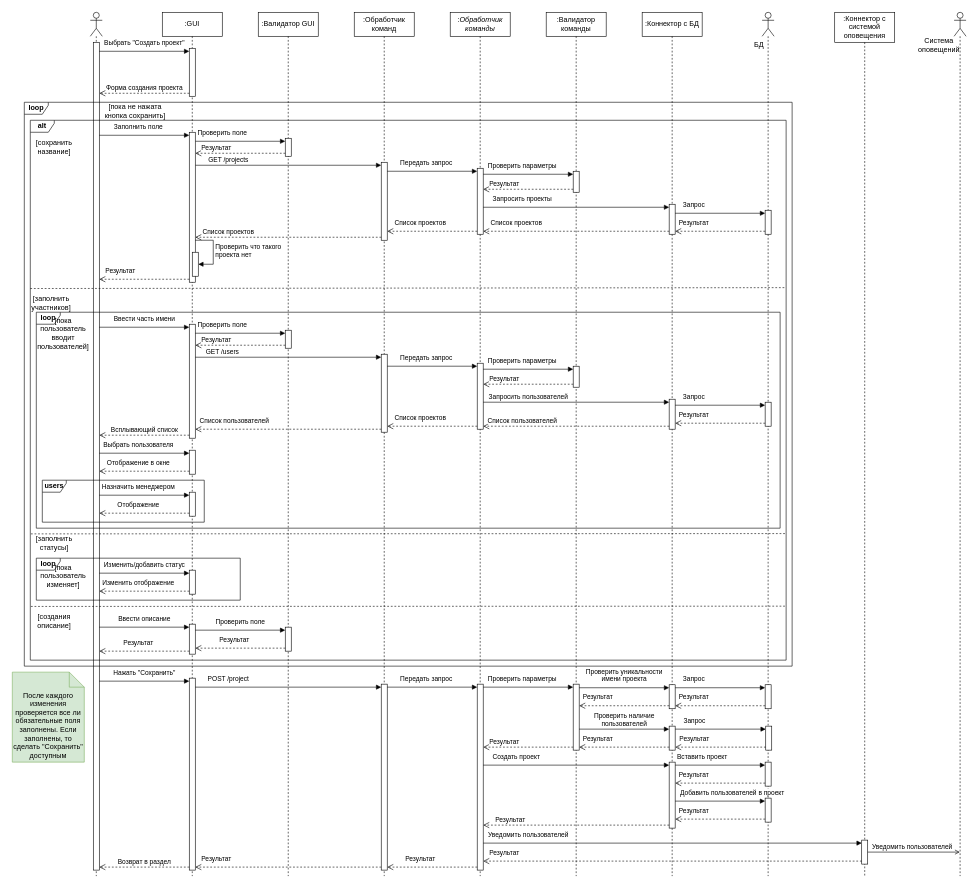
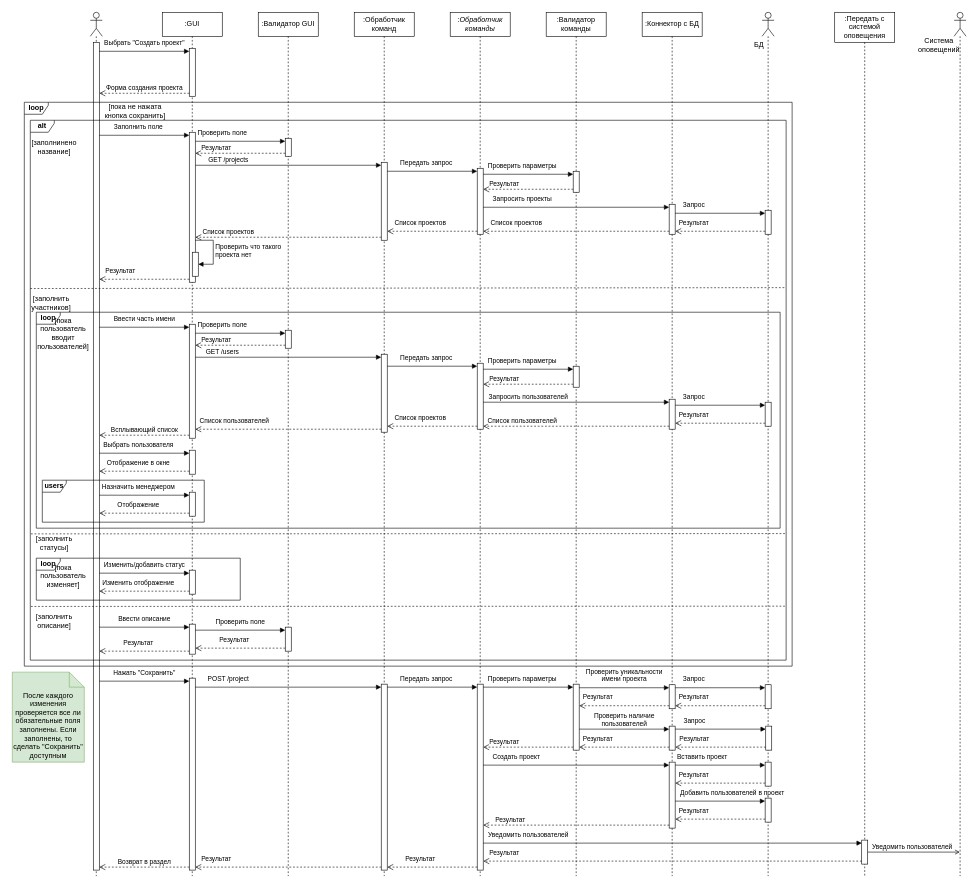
node ":Коннектор с системой оповещения": label ":Коннектор с системой оповещения" -> ":Передать с системой оповещения"
node "[сохранить название]": label "[сохранить название]" -> "[заполнинено название]"
node "[создания описание]": label "[создания описание]" -> "[заполнить описание]"
